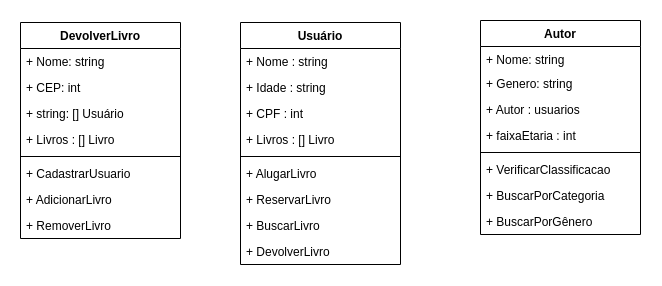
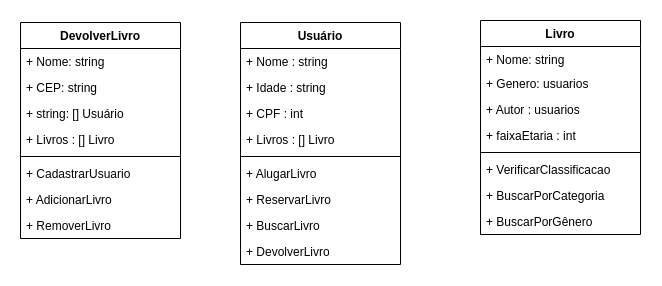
node "Autor": label "Autor" -> "Livro"
node "+ Genero: string": label "+ Genero: string" -> "+ Genero: usuarios"
node "+ CEP: int": label "+ CEP: int" -> "+ CEP: string"
